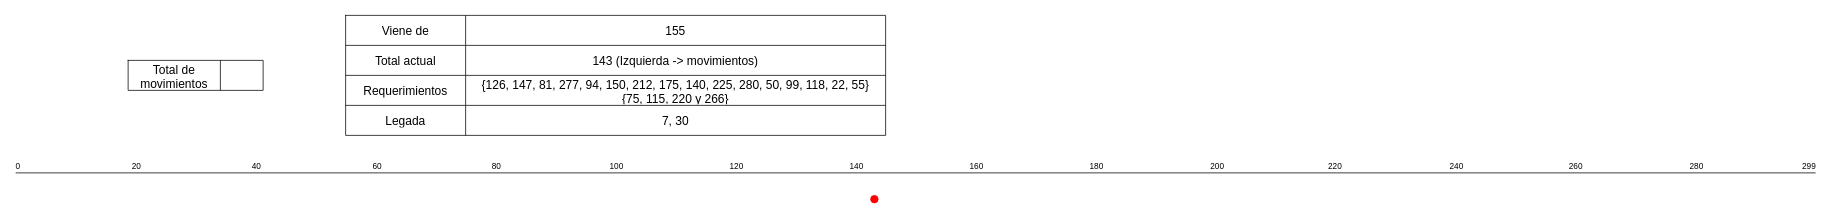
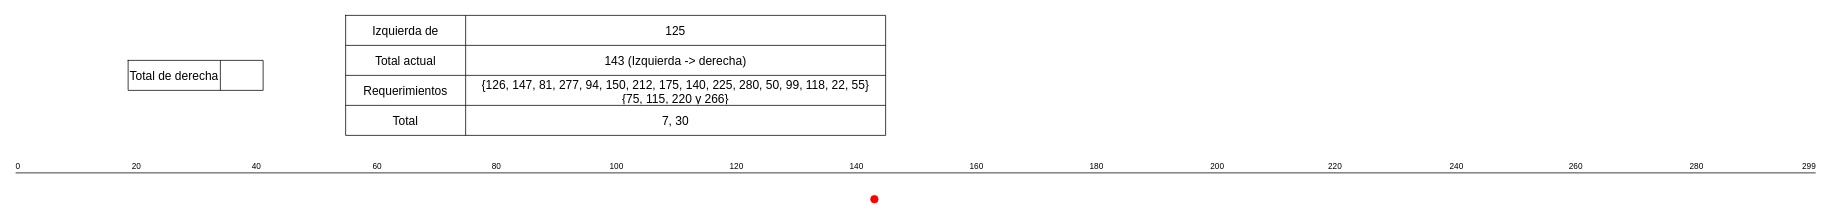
node "Viene de": label "Viene de" -> "Izquierda de"
node "155": label "155" -> "125"
node "143 (Izquierda -> movimientos)": label "143 (Izquierda -> movimientos)" -> "143 (Izquierda -> derecha)"
node "Total de movimientos": label "Total de movimientos" -> "Total de derecha"
node "Legada": label "Legada" -> "Total"
